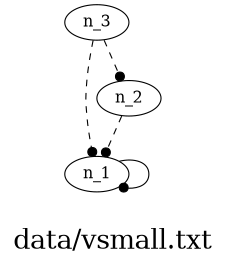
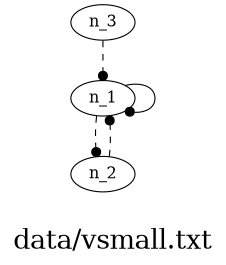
edge "n_3" -> "n_2": now "n_1" -> "n_2"
